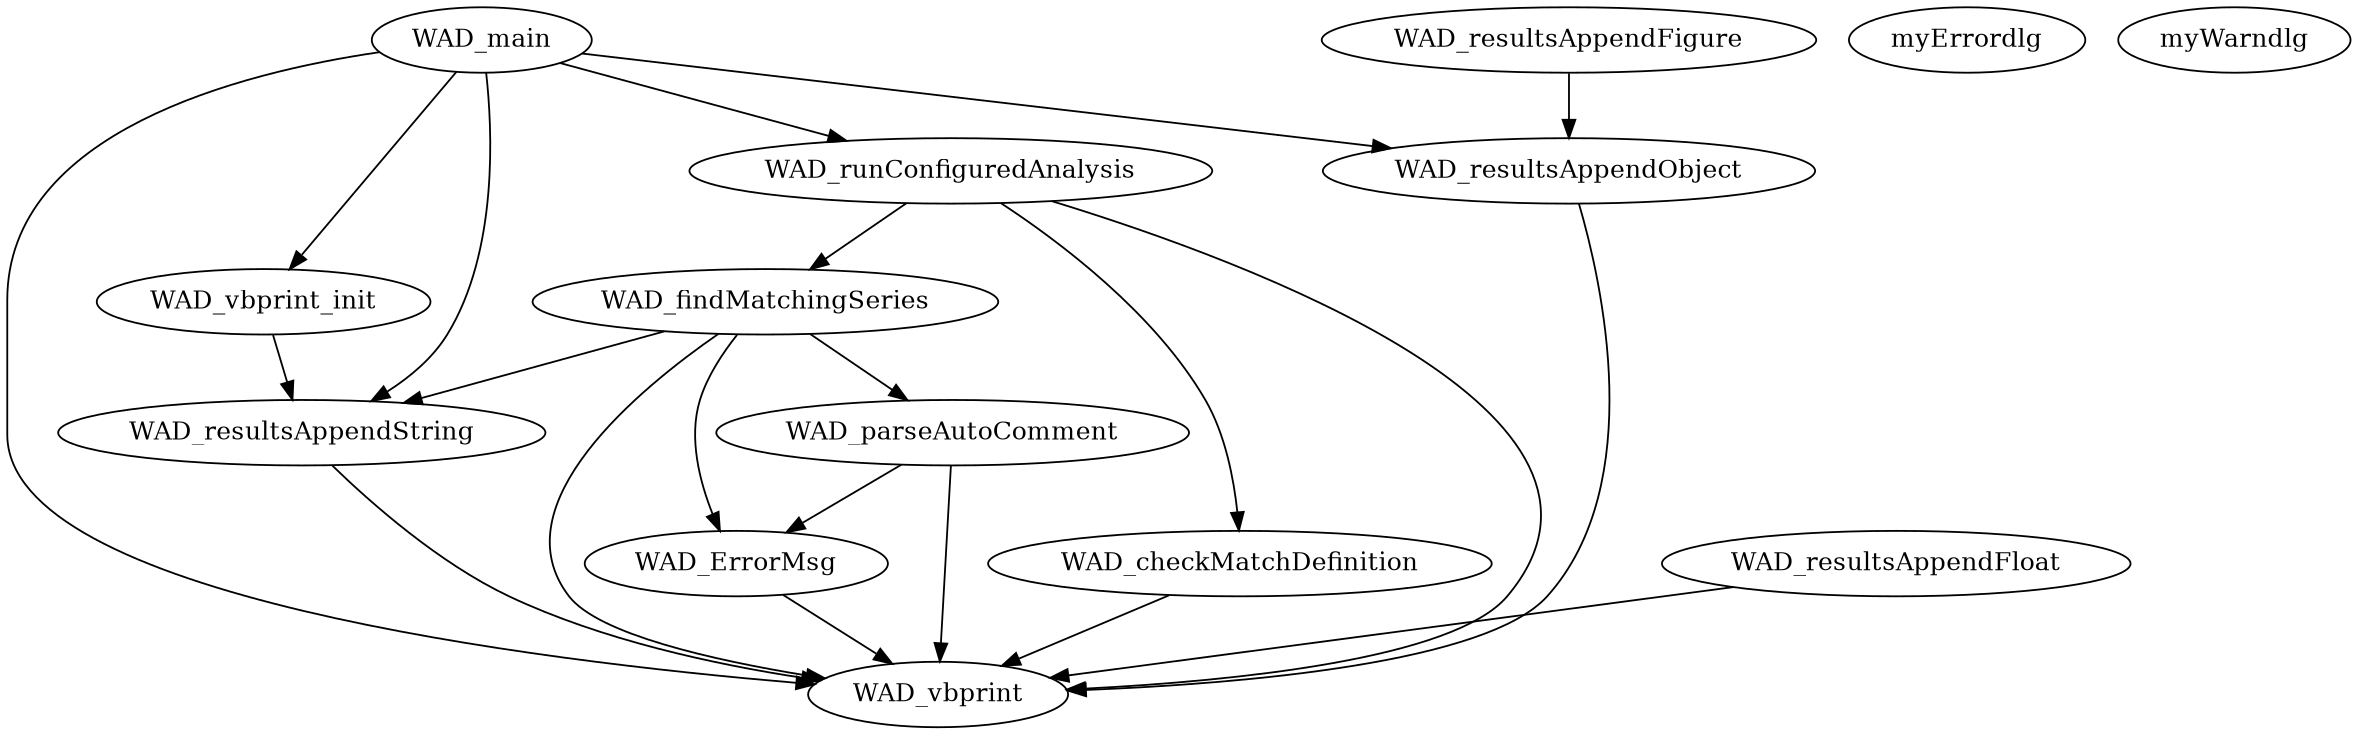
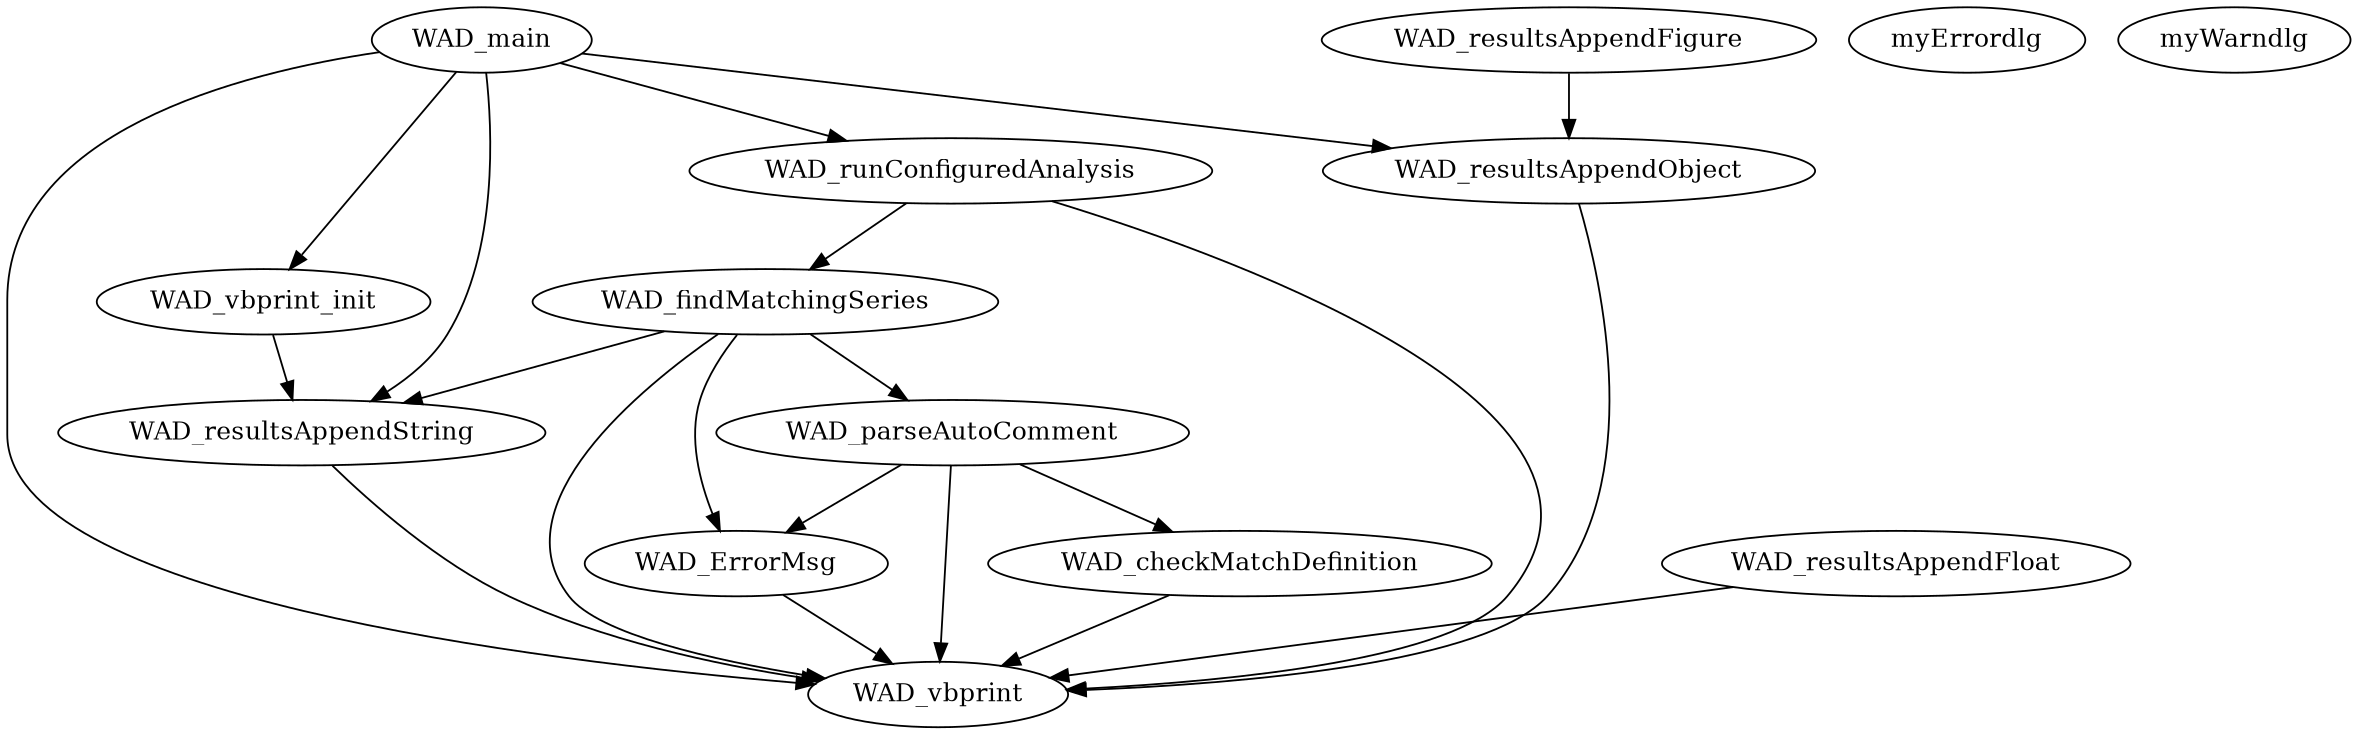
edge "WAD_runConfiguredAnalysis" -> "WAD_checkMatchDefinition": now "WAD_parseAutoComment" -> "WAD_checkMatchDefinition"
